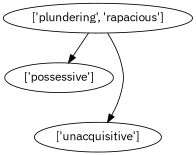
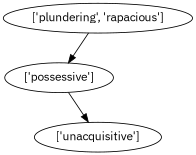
edge "['plundering', 'rapacious']" -> "['unacquisitive']": now "['possessive']" -> "['unacquisitive']"
